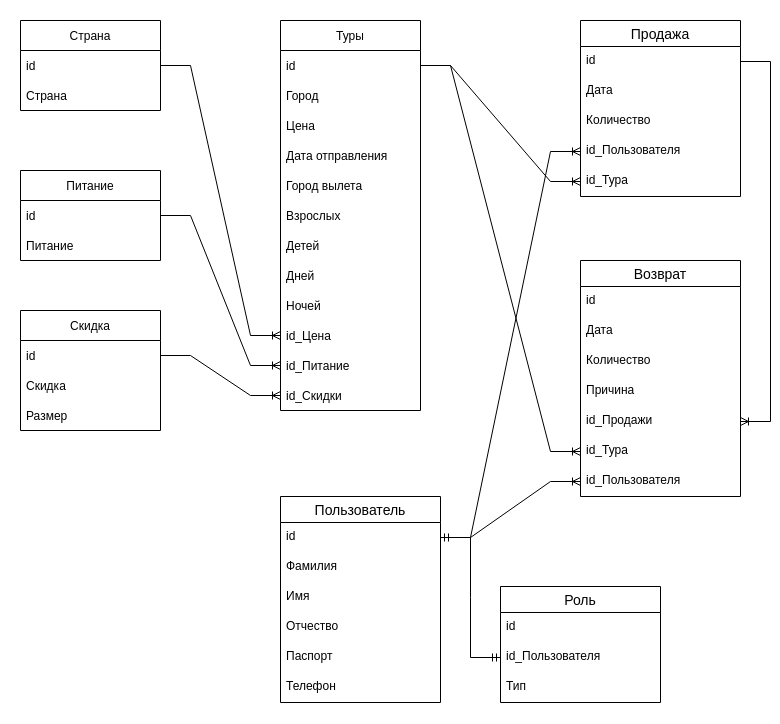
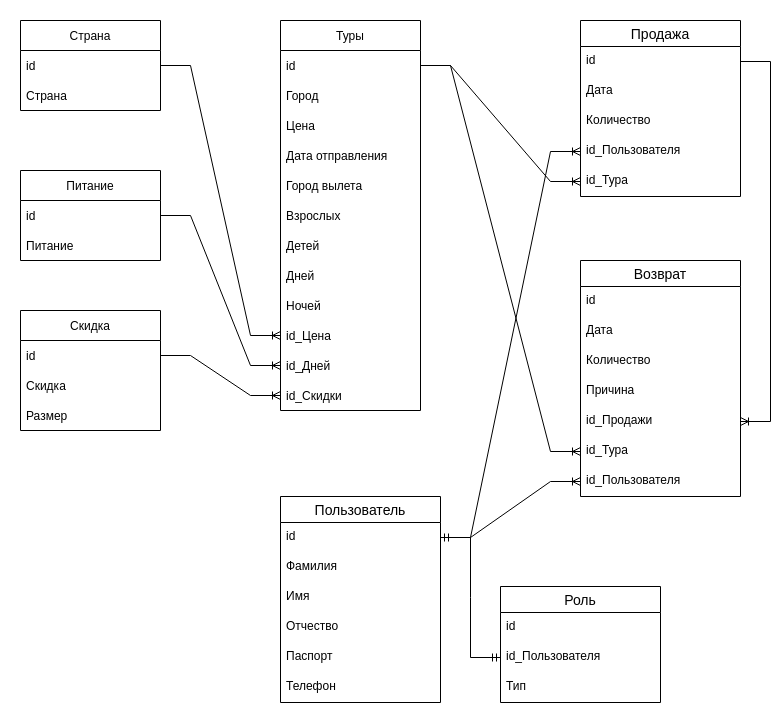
node "id_Питание": label "id_Питание" -> "id_Дней"
